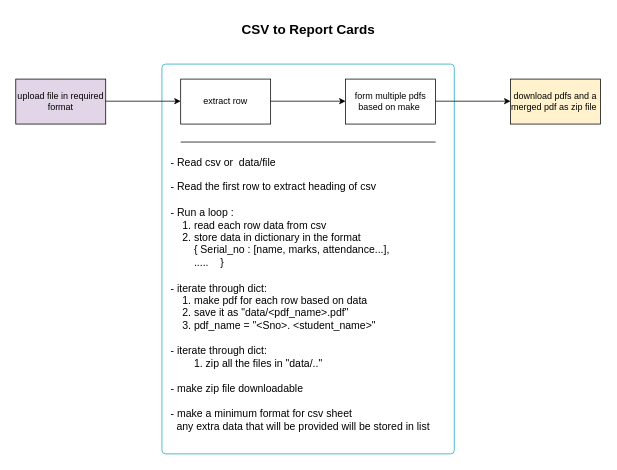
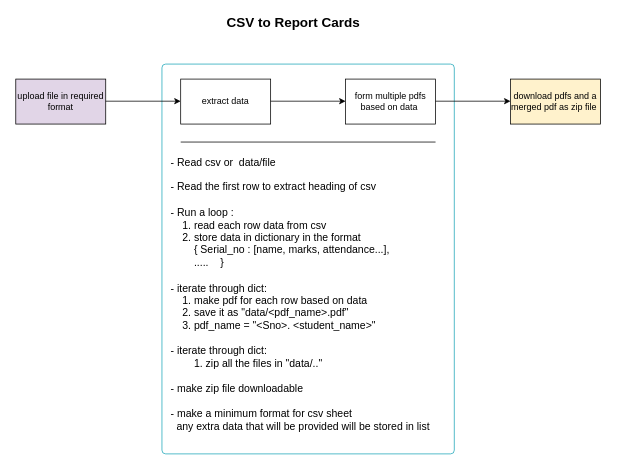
node "CSV to Report Cards": moved (308, 30) -> (293, 23)
node "extract row": label "extract row" -> "extract data"
node "form multiple pdfs based on make": label "form multiple pdfs based on make" -> "form multiple pdfs based on data"
